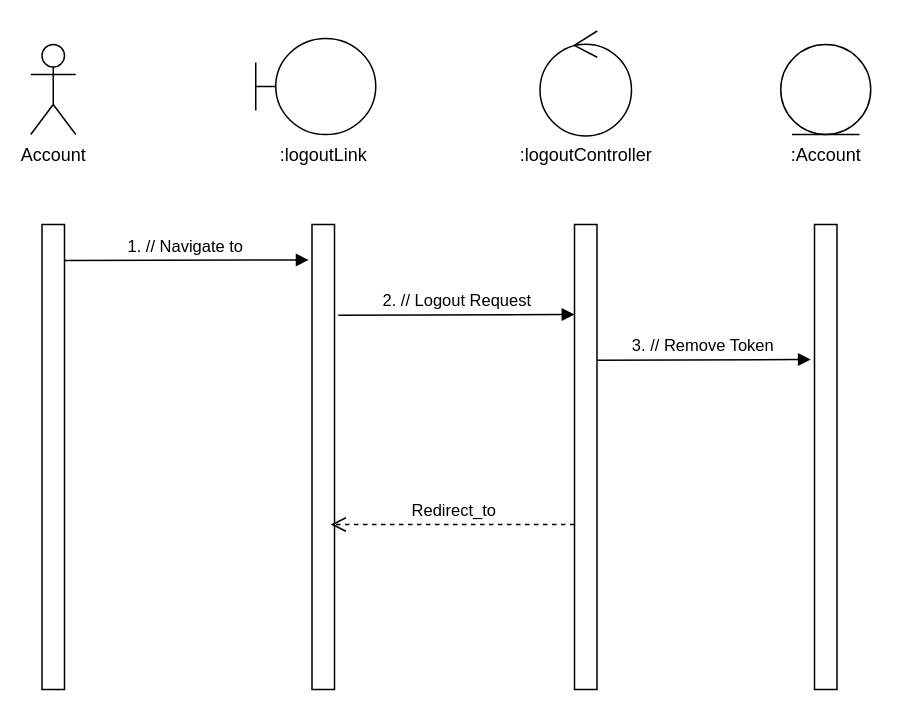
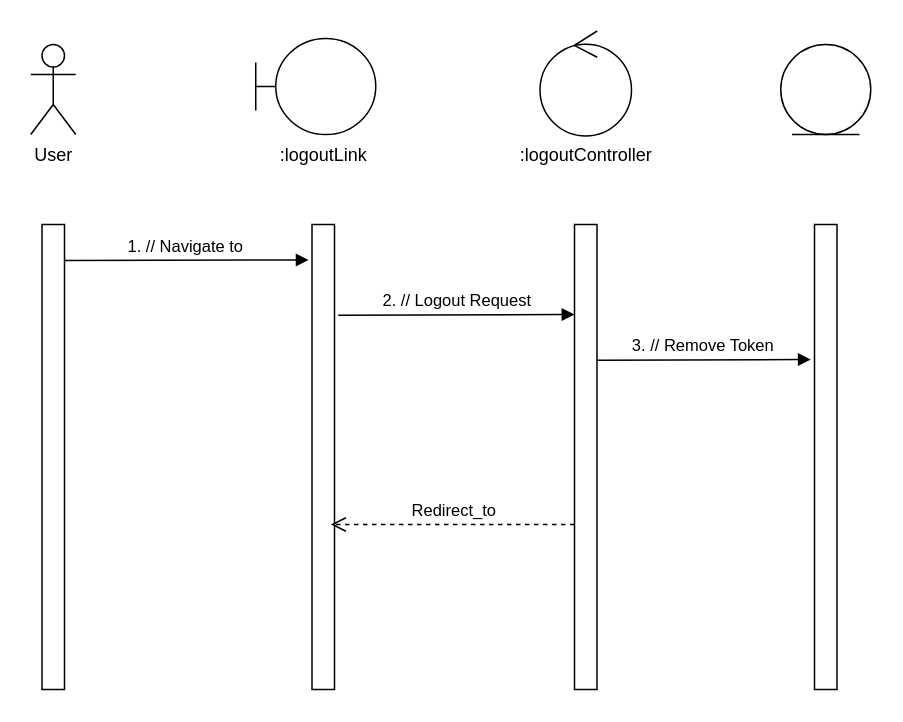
node ":Account": removed
node "Account": label "Account" -> "User"
